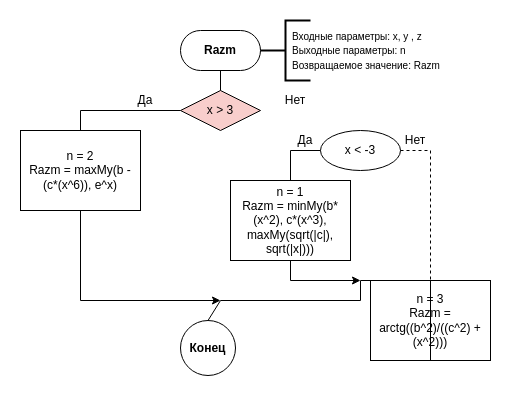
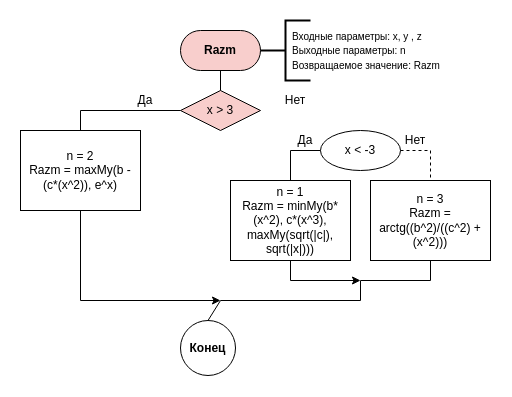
node "Razm": fillcolor #ffffff -> #f8cecc
node "n = 2 Razm = maxMy(b - (c*(x^6)), e^x)": label "n = 2 Razm = maxMy(b - (c*(x^6)), e^x)" -> "n = 2 Razm = maxMy(b - (c*(x^2)), e^x)"
node "n = 3 Razm = arctg((b^2)/((c^2) + (x^2)))": moved (431, 321) -> (431, 221)
